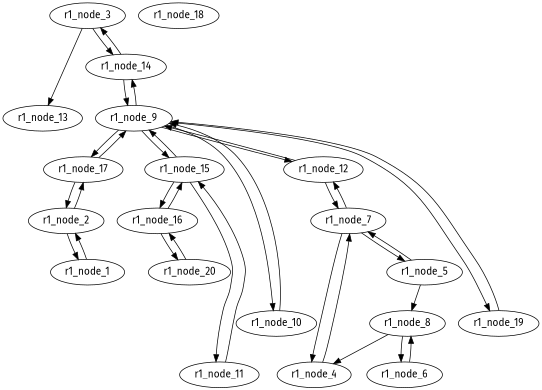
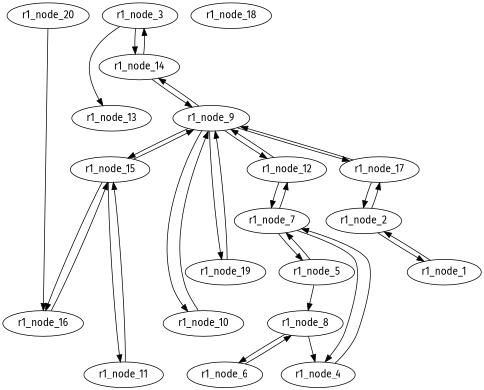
edge "r1_node_16" -> "r1_node_20": removed
